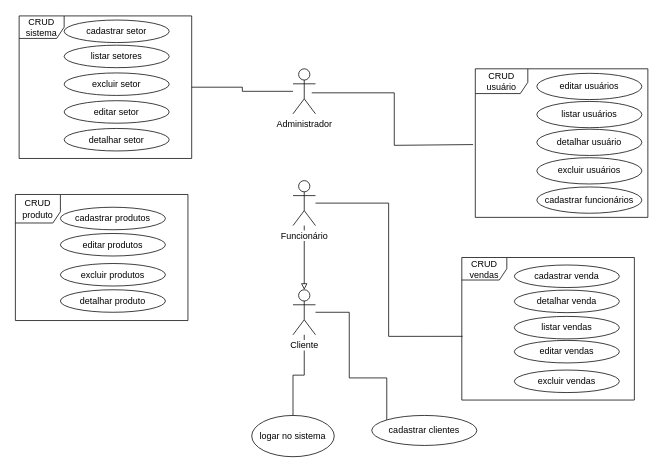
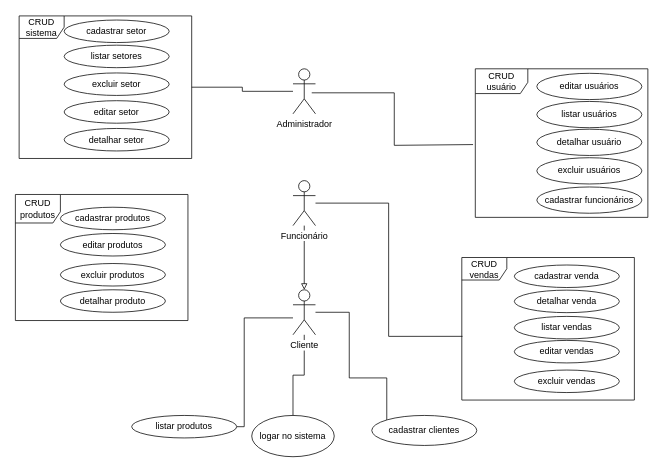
node "CRUD produto": label "CRUD produto" -> "CRUD produtos"
edge "Cliente" -- "listar produtos": added
node "listar produtos": added
